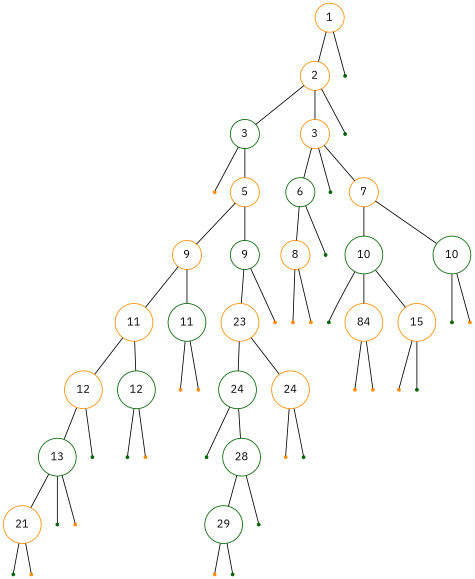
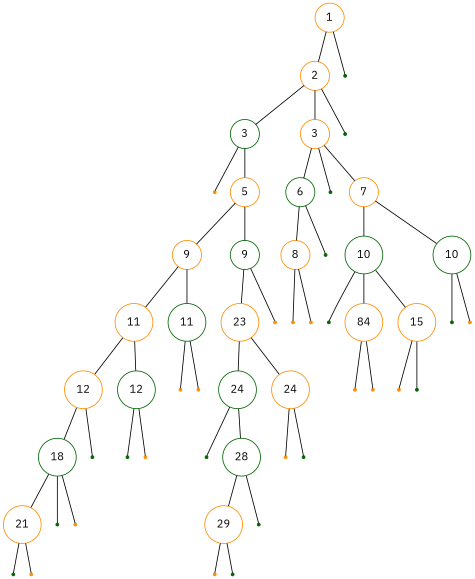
node "13": label "13" -> "18"
node "29": color darkgreen -> darkorange
